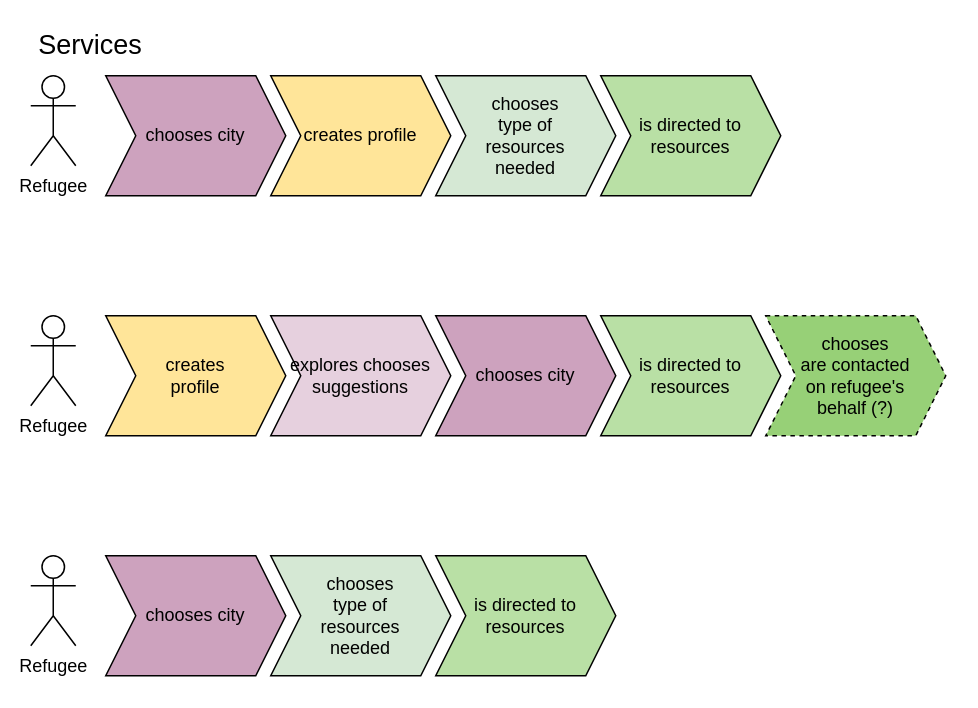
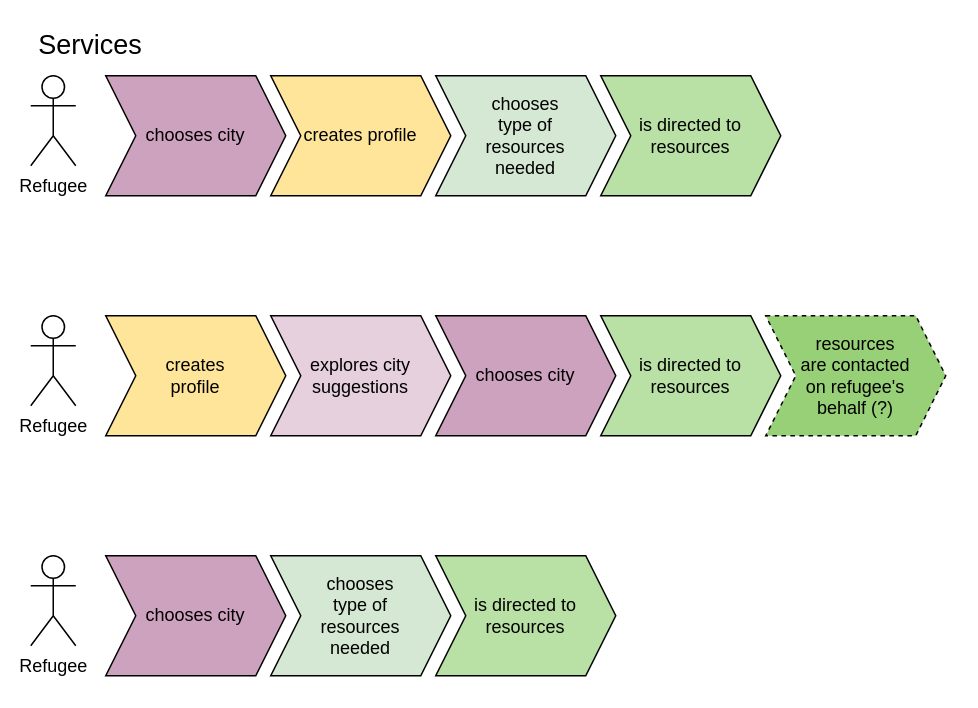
node "explores chooses suggestions": label "explores chooses suggestions" -> "explores city suggestions"
node "chooses are contacted on refugee's behalf (?)": label "chooses are contacted on refugee's behalf (?)" -> "resources are contacted on refugee's behalf (?)"
